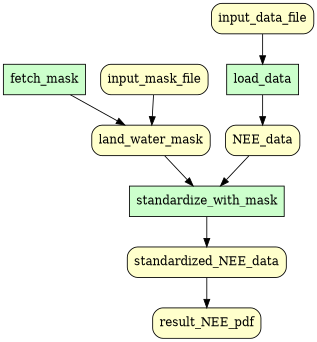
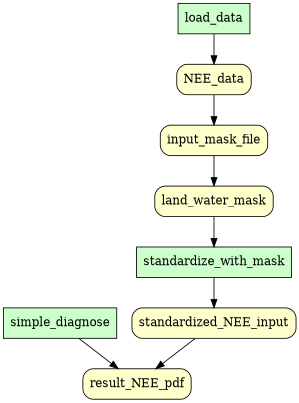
node "input_data_file": removed
node "fetch_mask": removed
edge "NEE_data" -> "standardize_with_mask": now "NEE_data" -> "input_mask_file"
node "standardized_NEE_data": label "standardized_NEE_data" -> "standardized_NEE_input"
node "simple_diagnose": added
